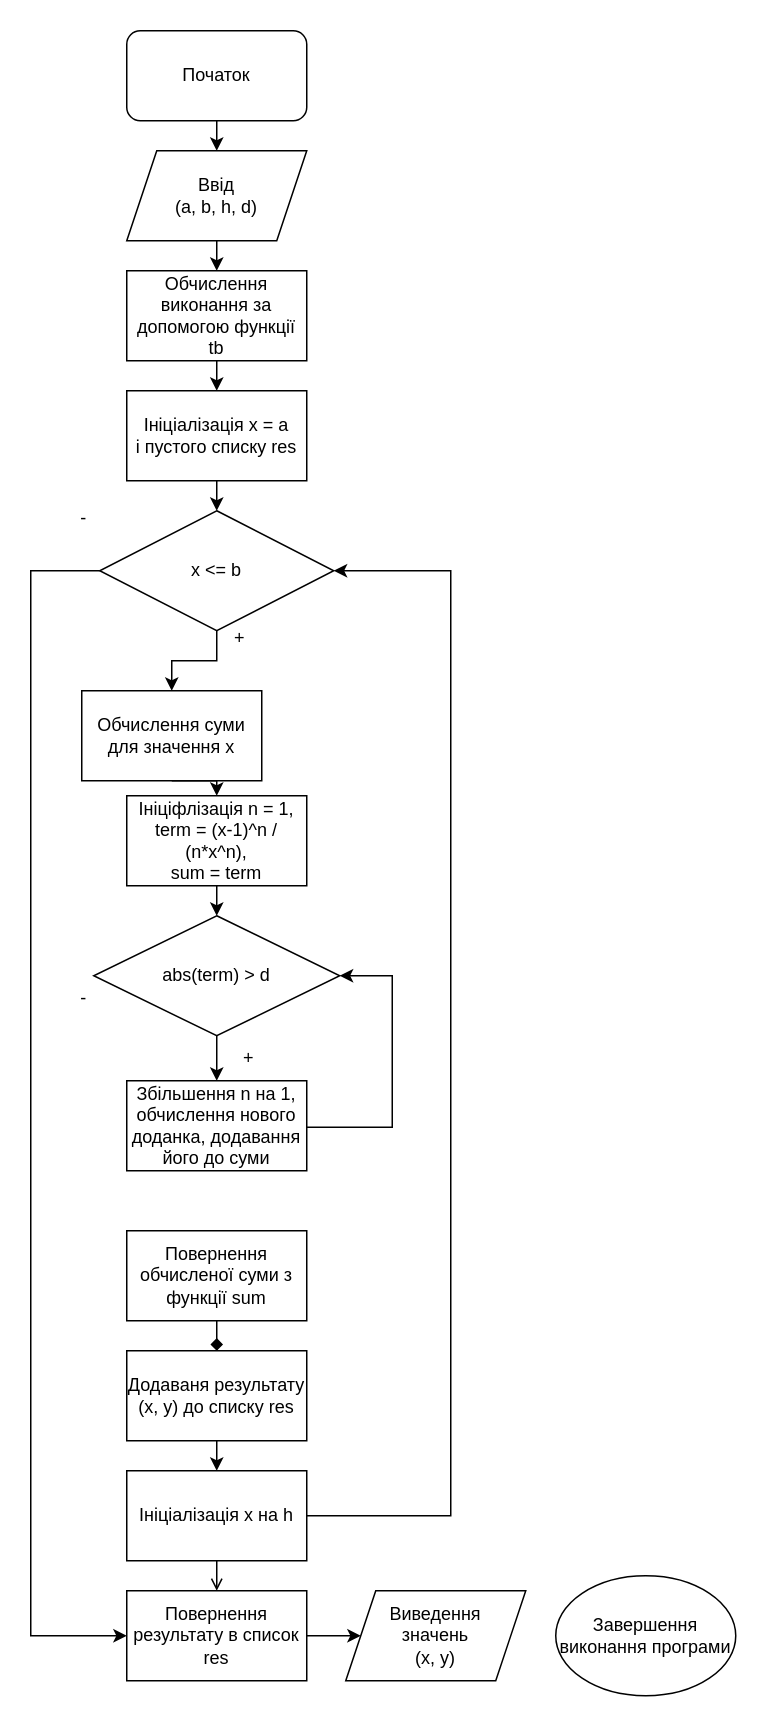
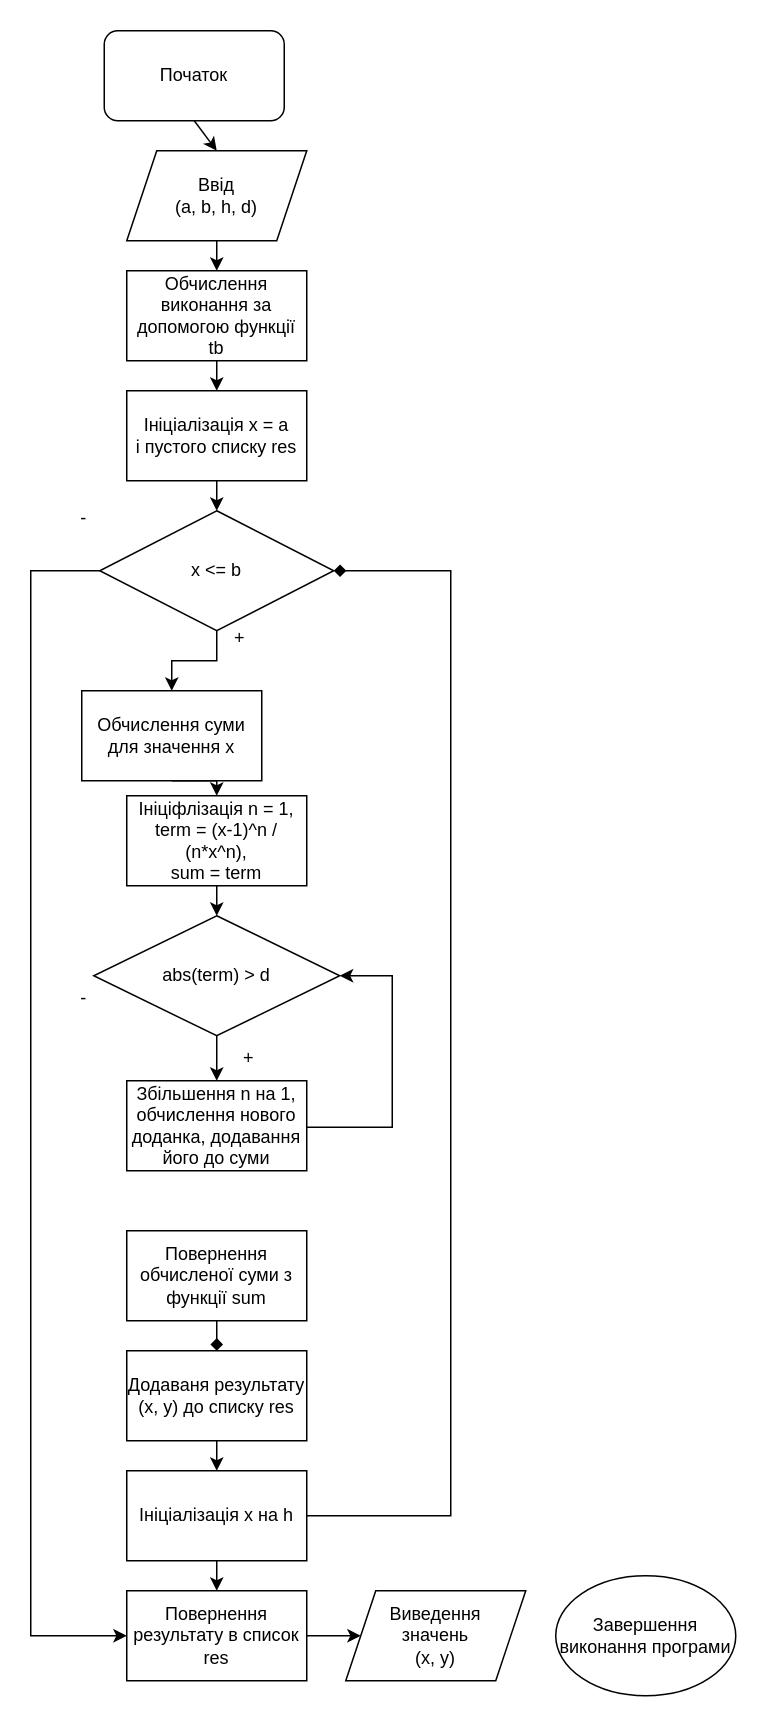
node "Початок": moved (217, 76) -> (194, 76)
edge "Ініціалізація x на h" -> "x <= b": arrowhead classic -> diamond
edge "Ініціалізація x на h" -> "Повернення результату в список res": arrowhead open -> classic
